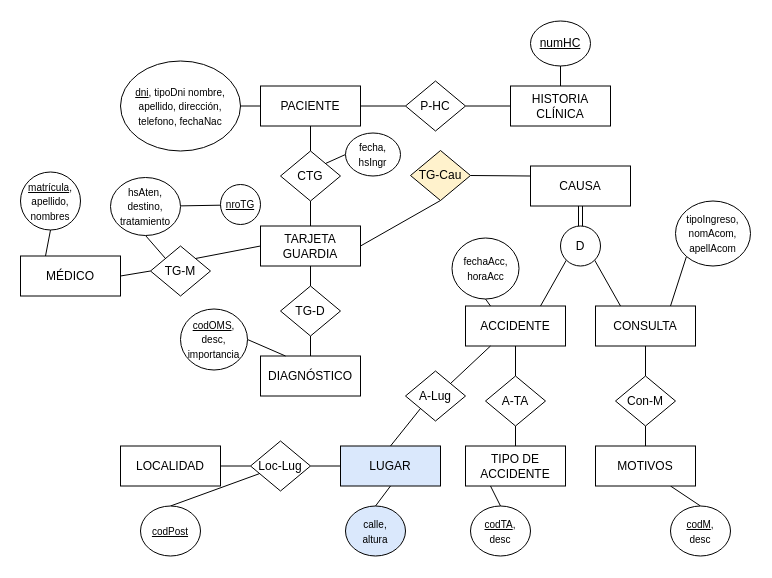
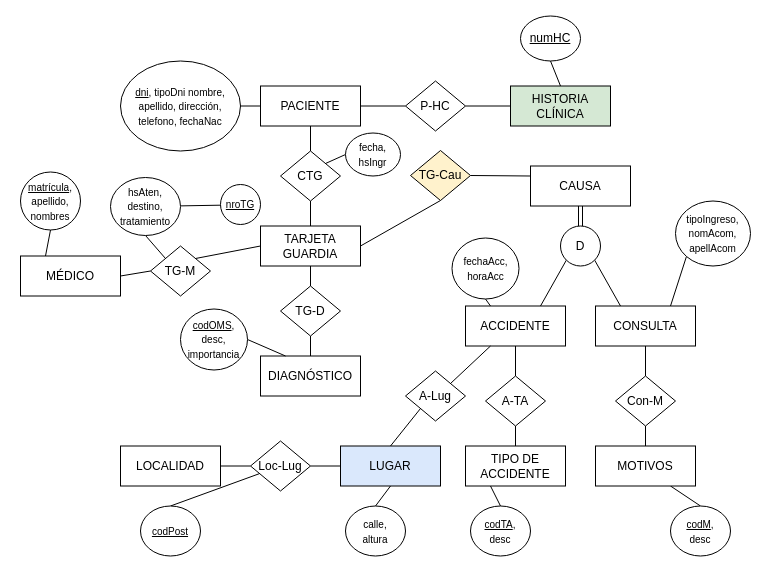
node "numHC": moved (561, 44) -> (551, 39)
node "HISTORIA CLÍNICA": fillcolor #ffffff -> #d5e8d4
node "calle, altura": fillcolor #dae8fc -> #ffffff
